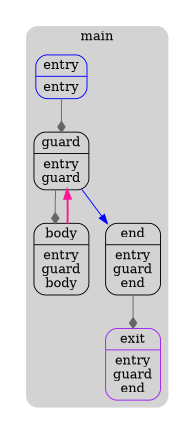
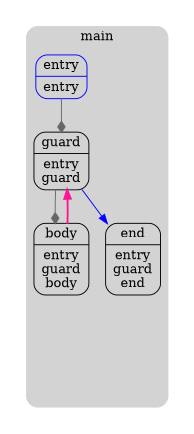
node "exit": removed
